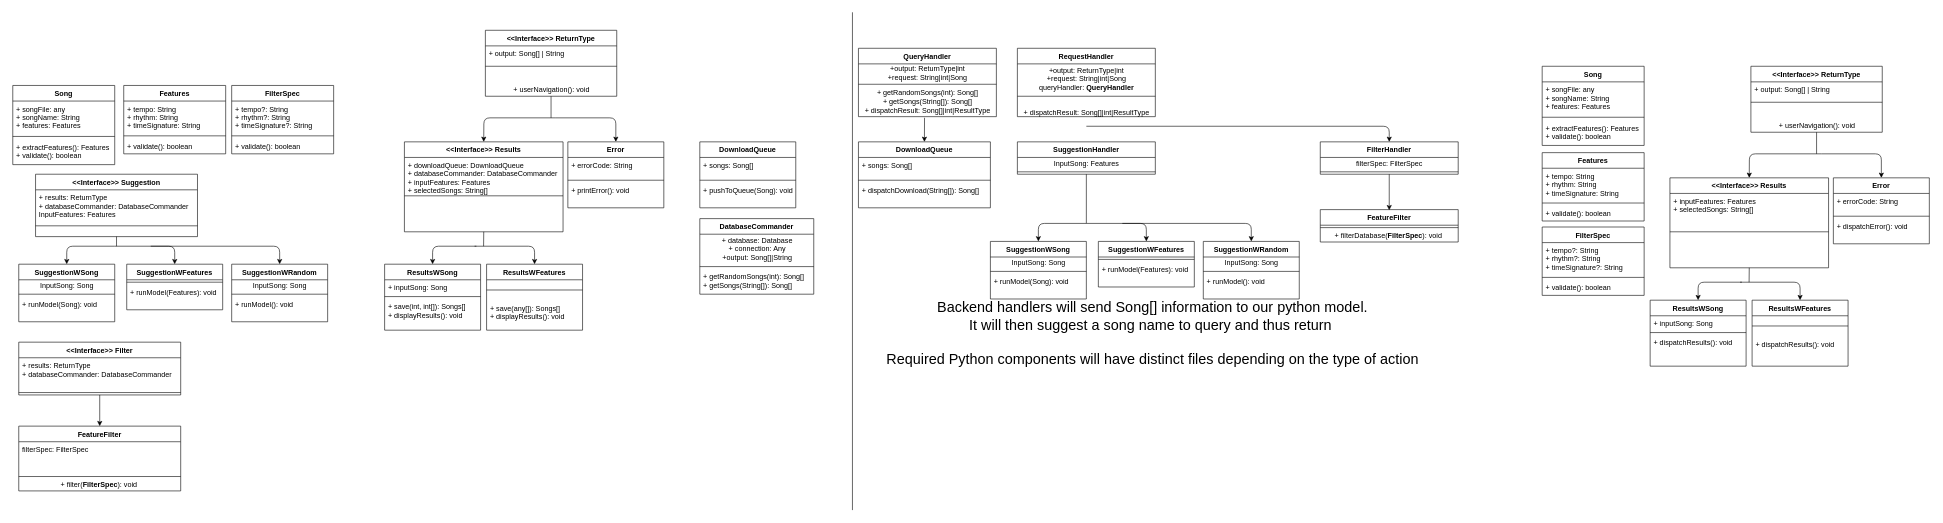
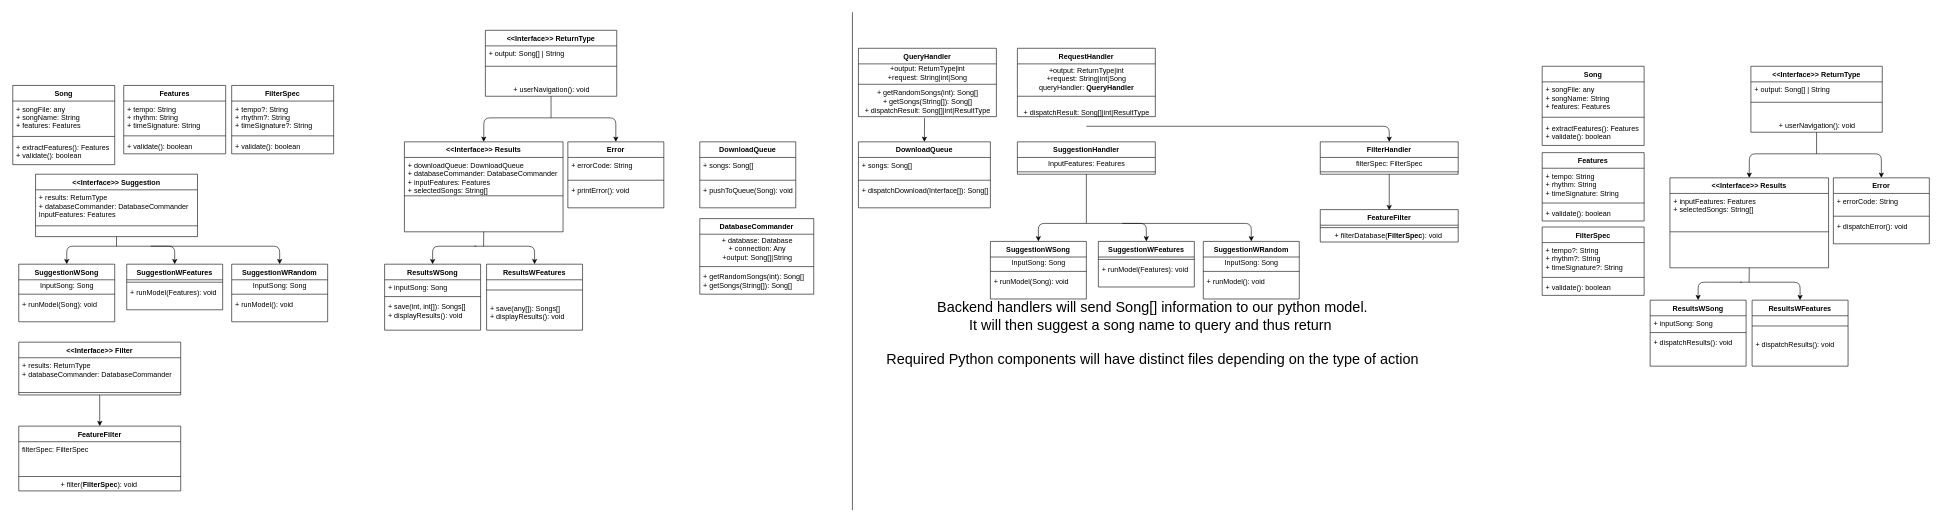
node "InputSong: Features": label "InputSong: Features" -> "InputFeatures: Features"
node "+ dispatchDownload(String[]): Song[]": label "+ dispatchDownload(String[]): Song[]" -> "+ dispatchDownload(Interface[]): Song[]"
